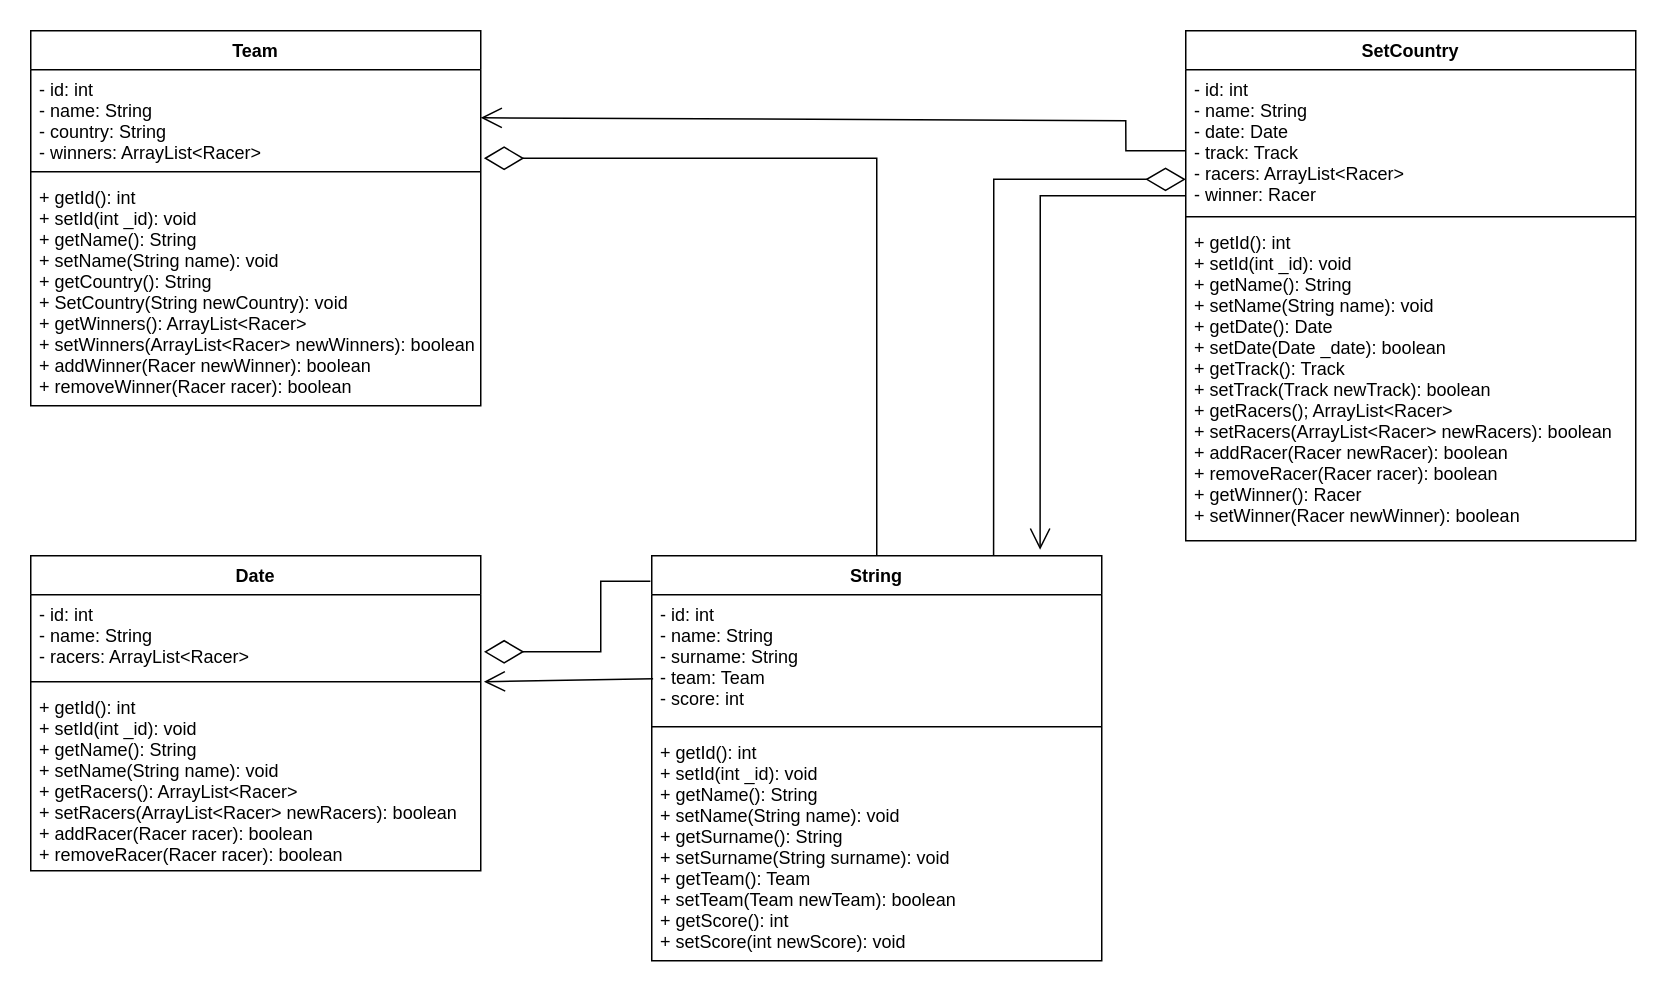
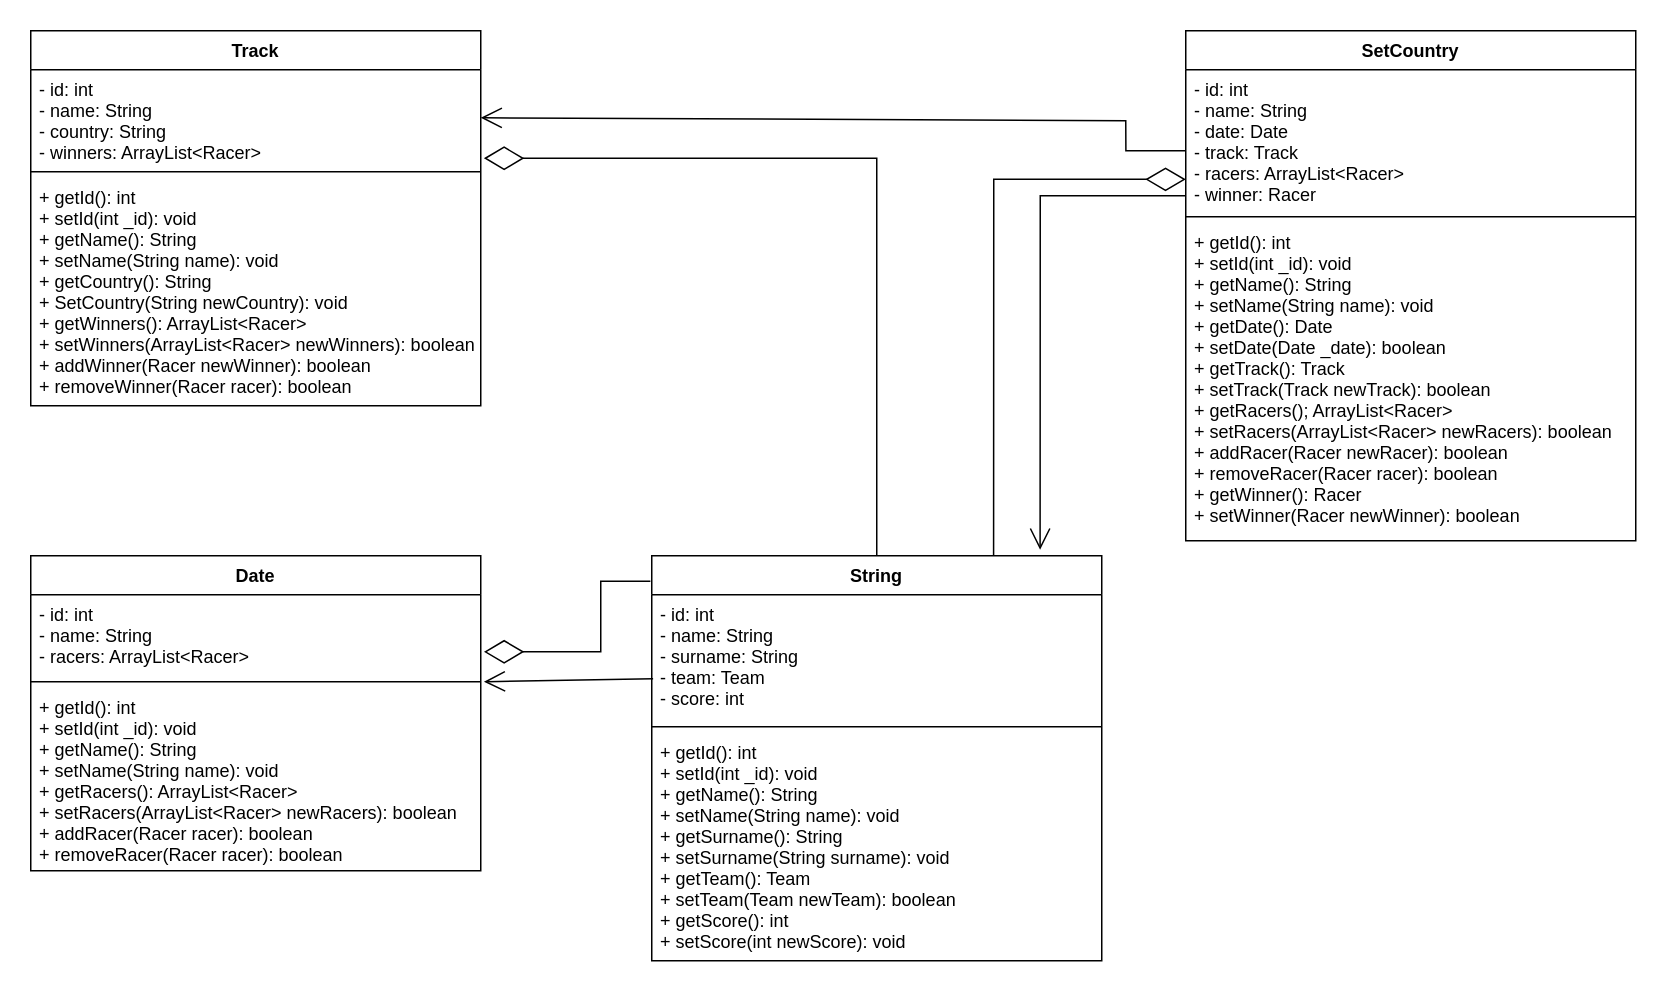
node "Team": label "Team" -> "Track"
